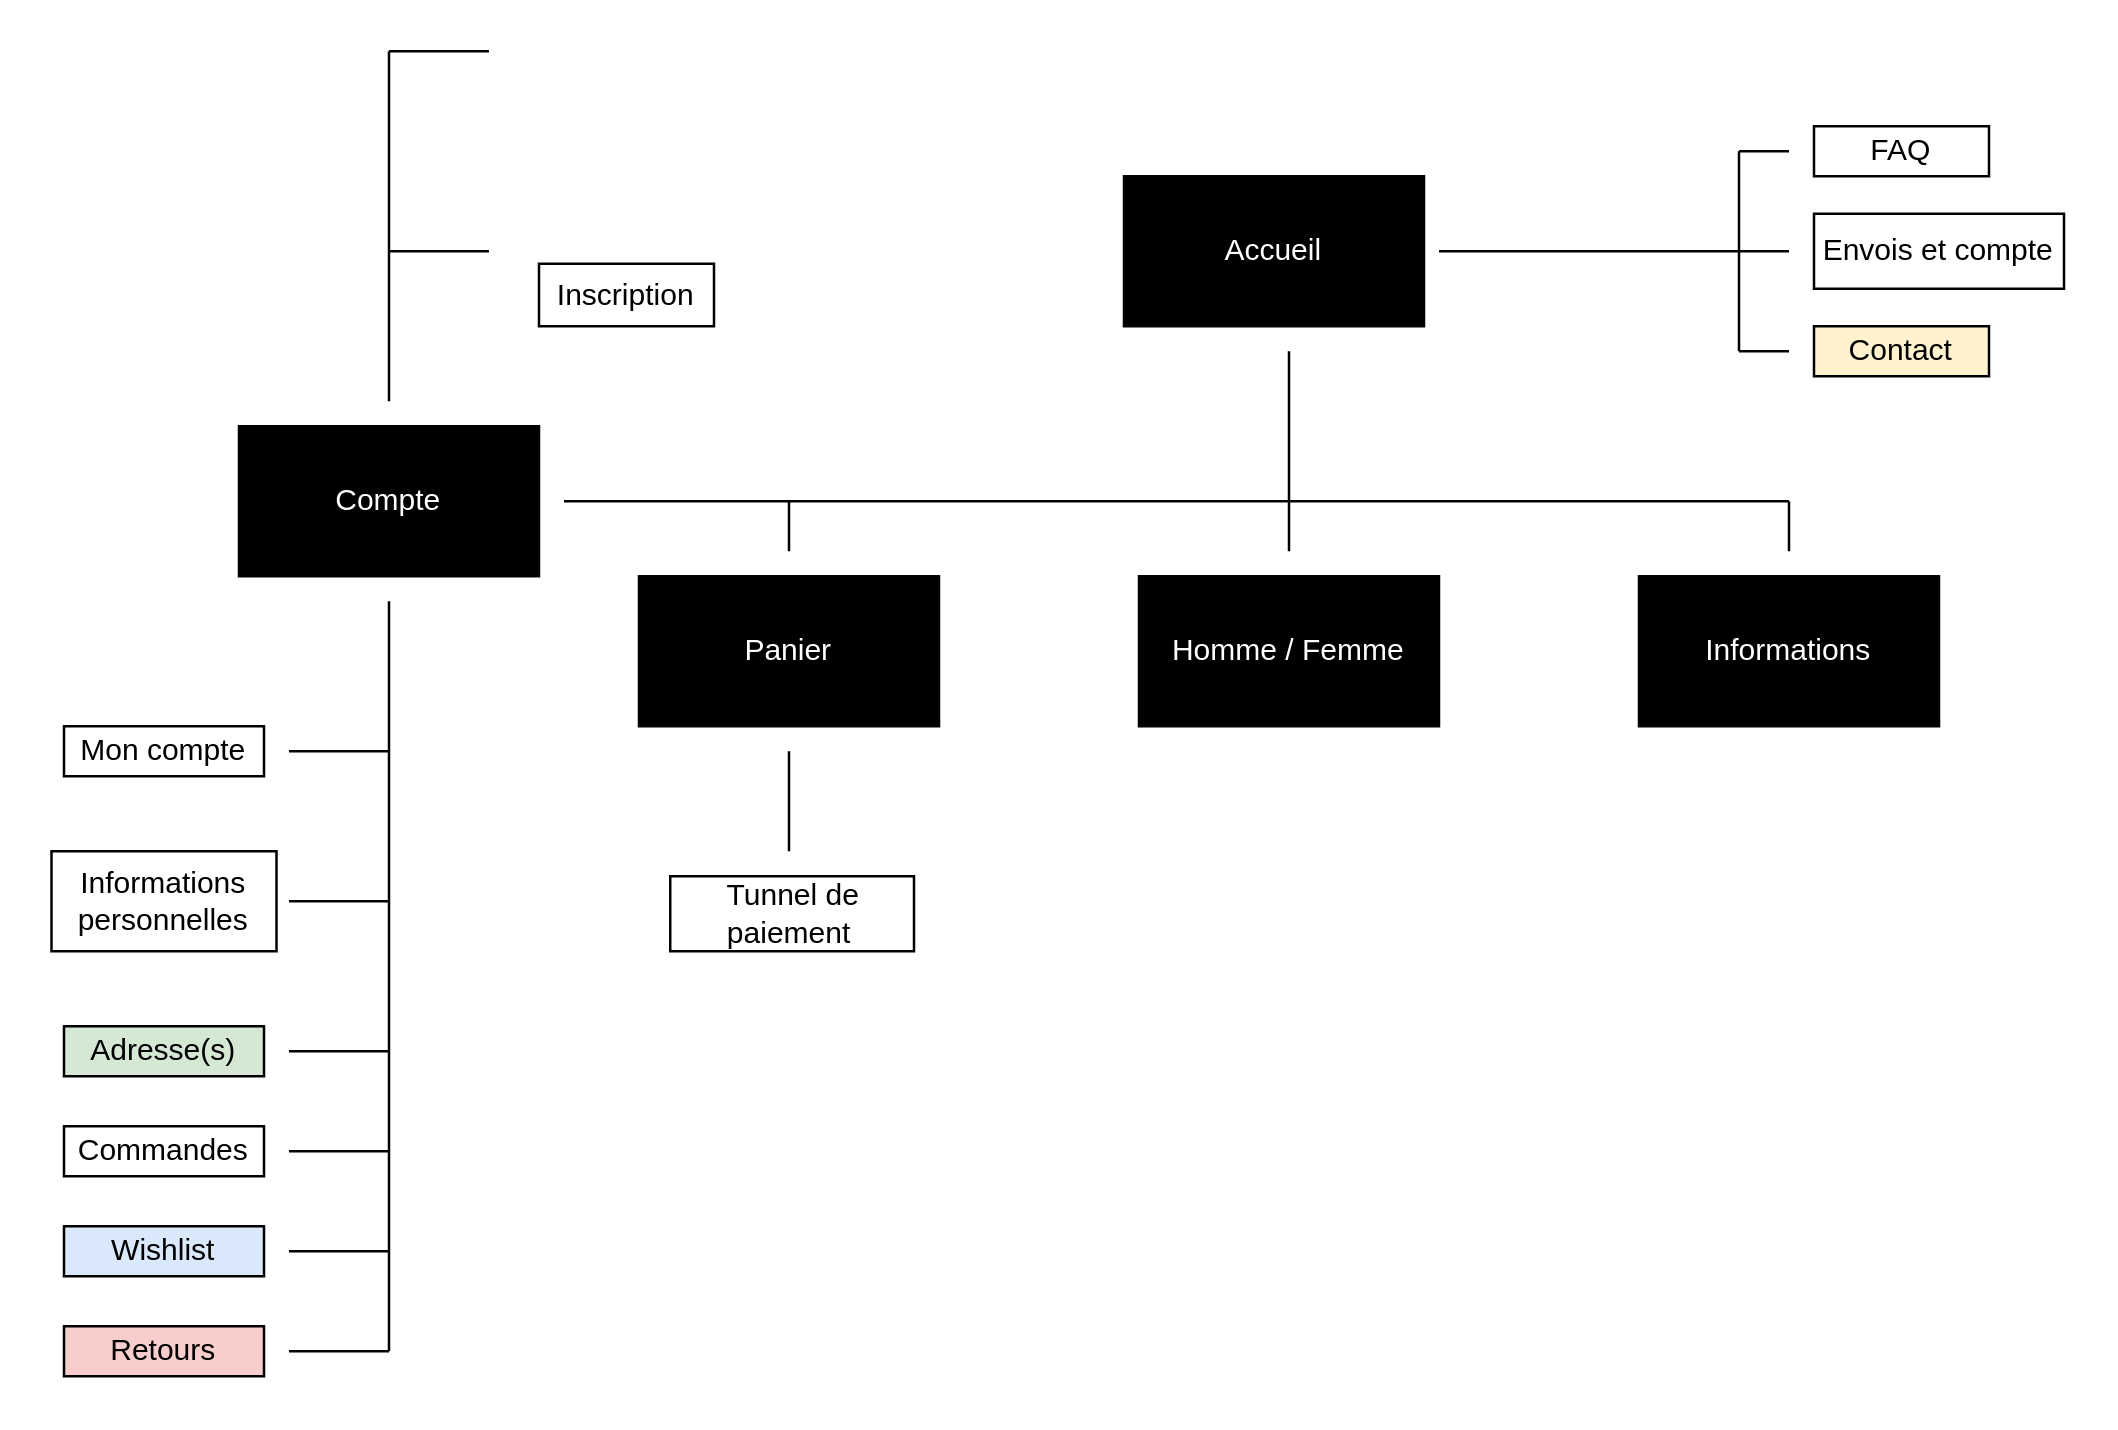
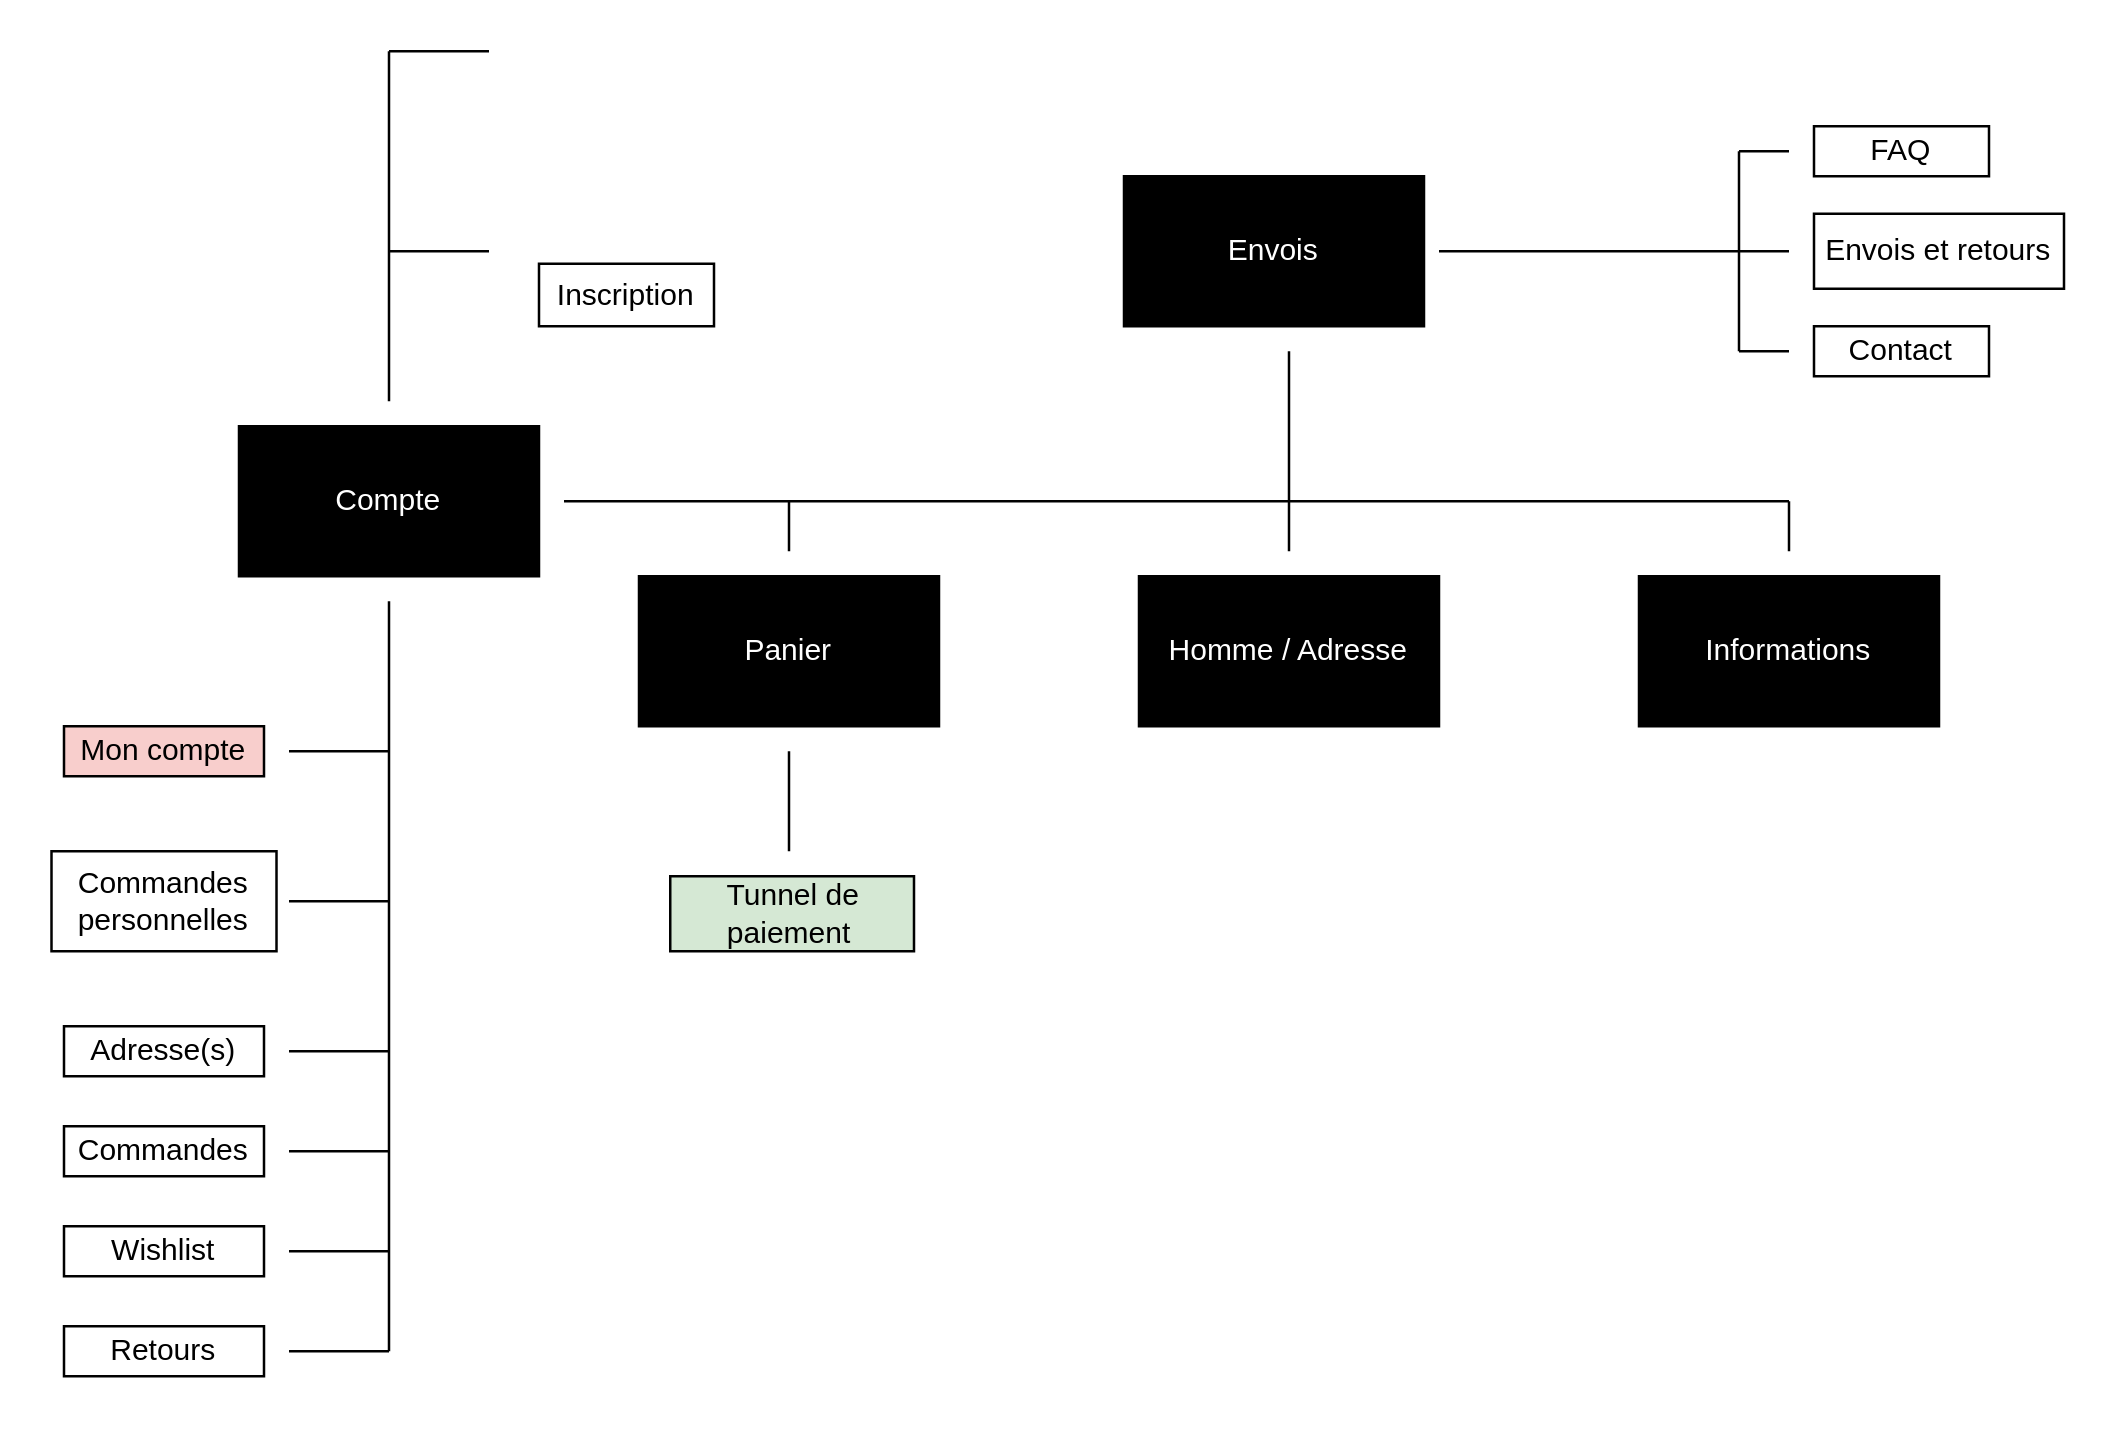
node "Accueil": label "Accueil" -> "Envois"
node "Envois et compte": label "Envois et compte" -> "Envois et retours"
node "Contact": fillcolor #fff2cc -> #ffffff
node "Homme / Femme": label "Homme / Femme" -> "Homme / Adresse"
node "Mon compte": fillcolor #ffffff -> #f8cecc
node "Informations personnelles": label "Informations personnelles" -> "Commandes personnelles"
node "Tunnel de paiement": fillcolor #ffffff -> #d5e8d4
node "Adresse(s)": fillcolor #d5e8d4 -> #ffffff
node "Wishlist": fillcolor #dae8fc -> #ffffff
node "Retours": fillcolor #f8cecc -> #ffffff
